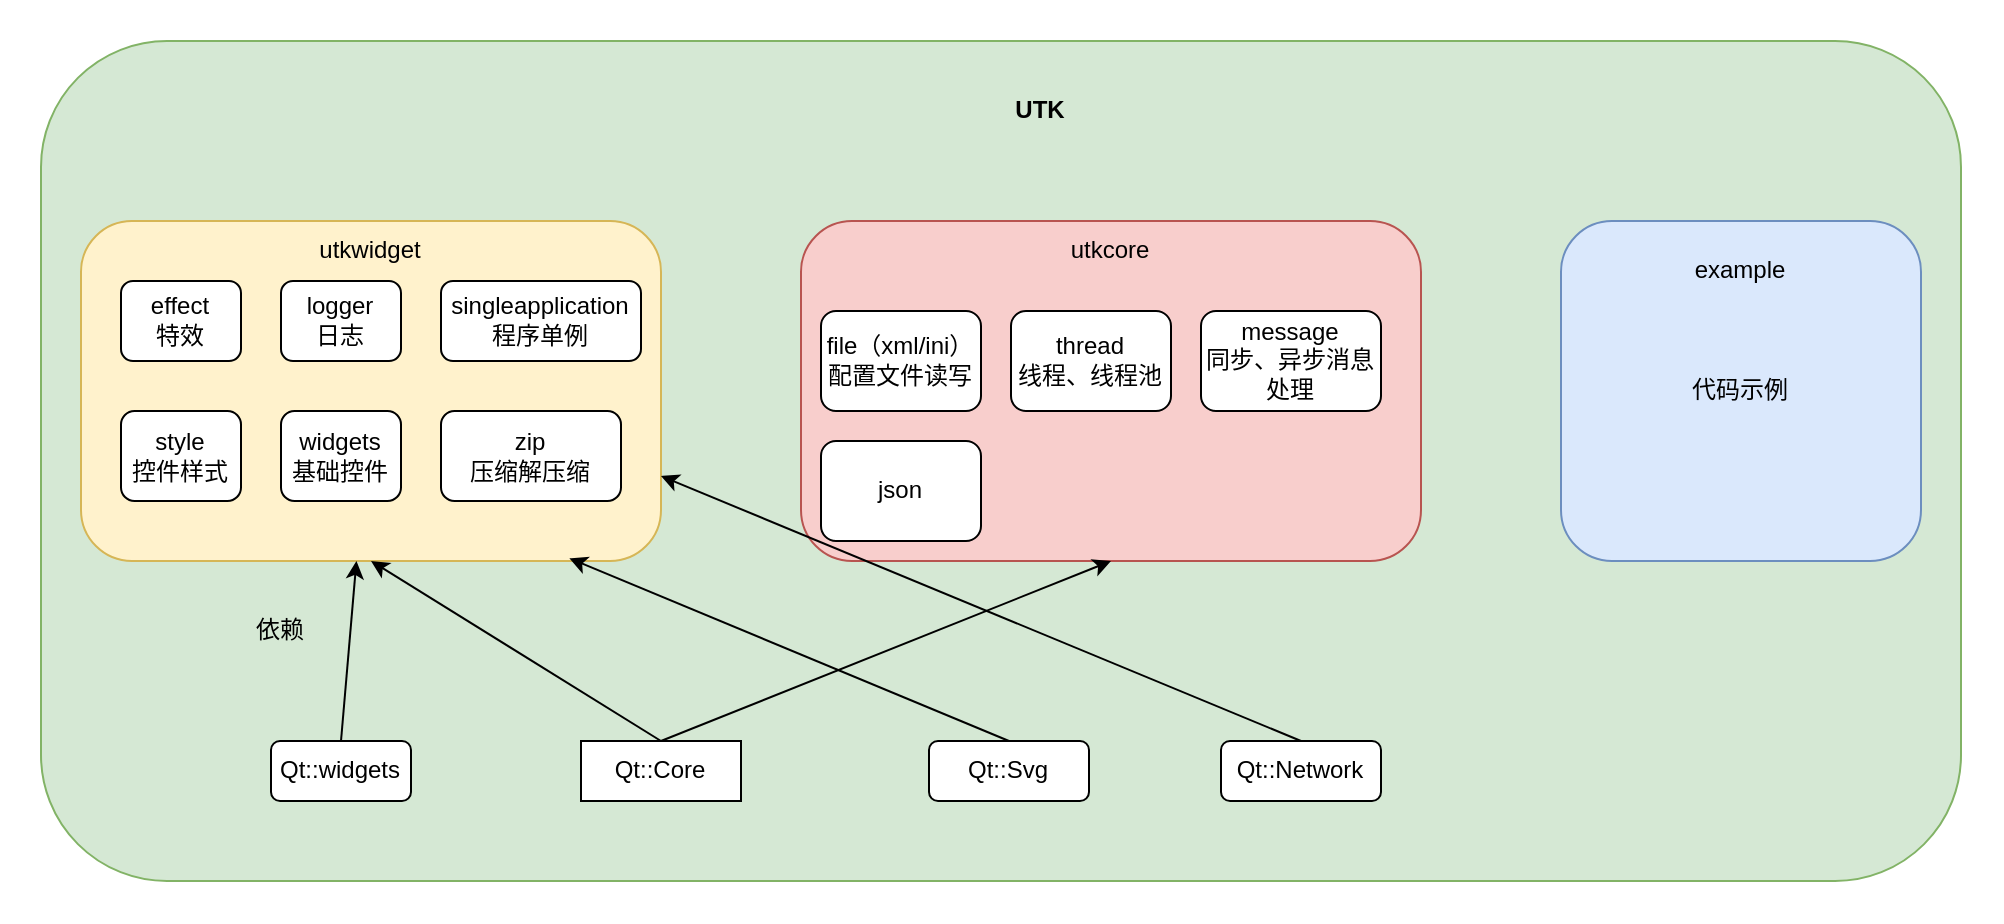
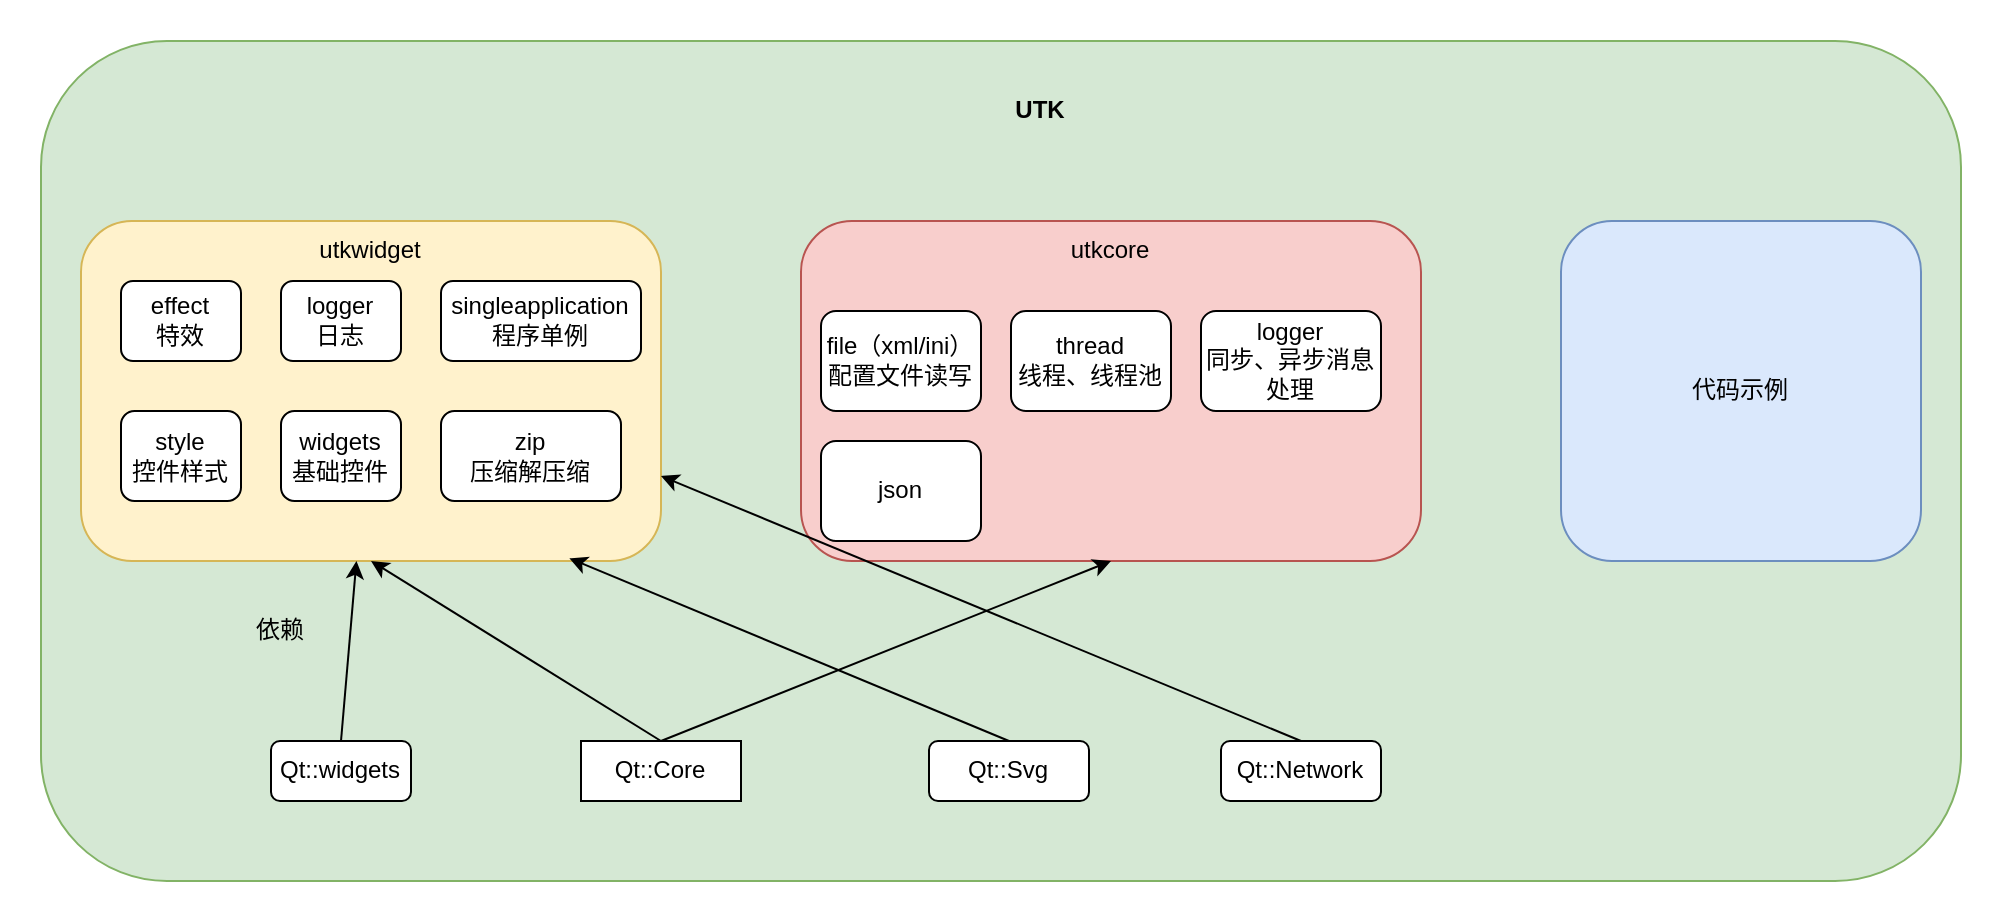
node "example": removed
node "message 同步、异步消息处理": label "message 同步、异步消息处理" -> "logger 同步、异步消息处理"
